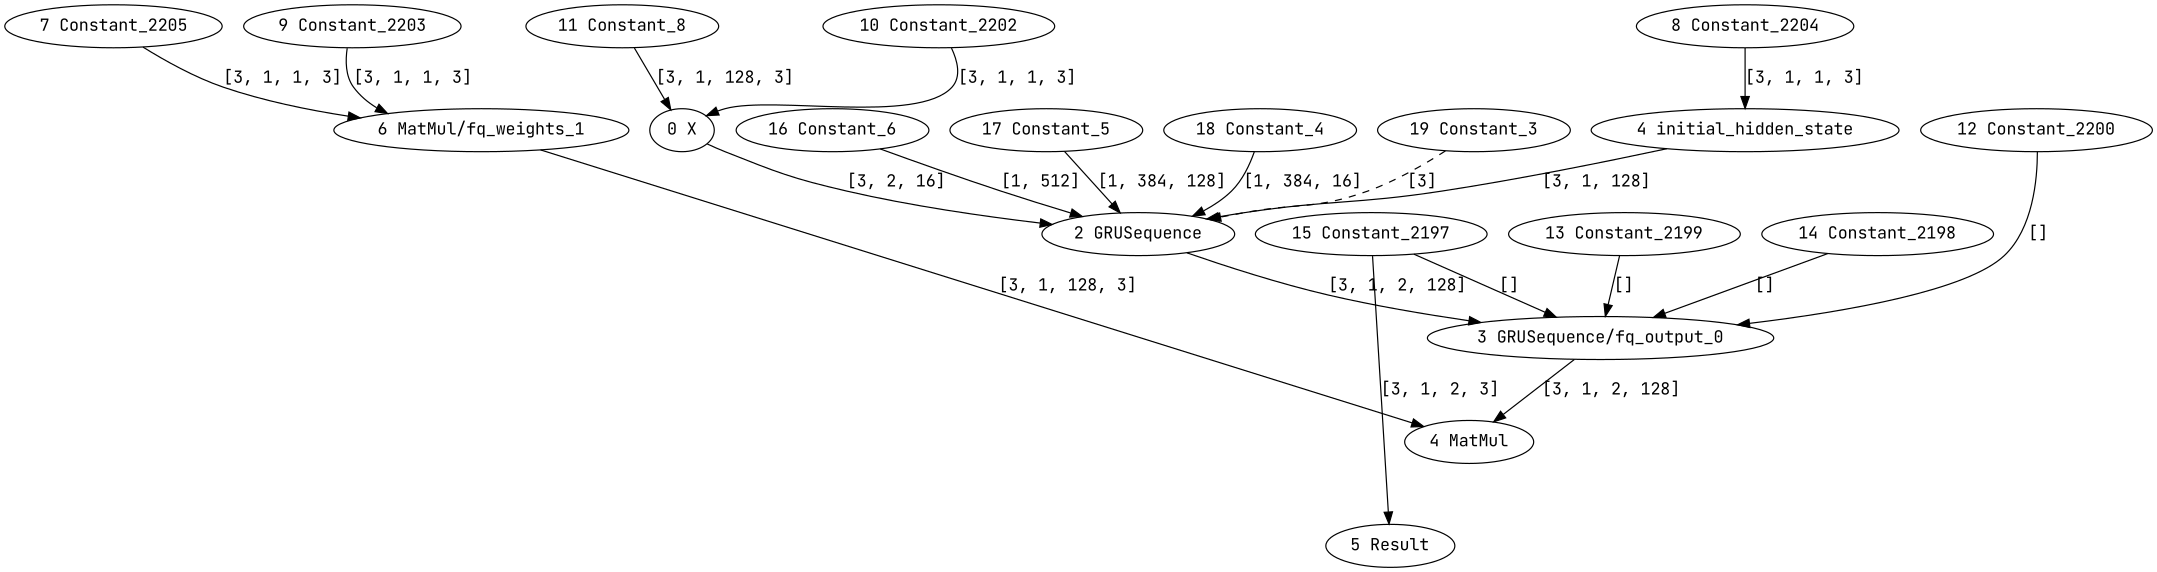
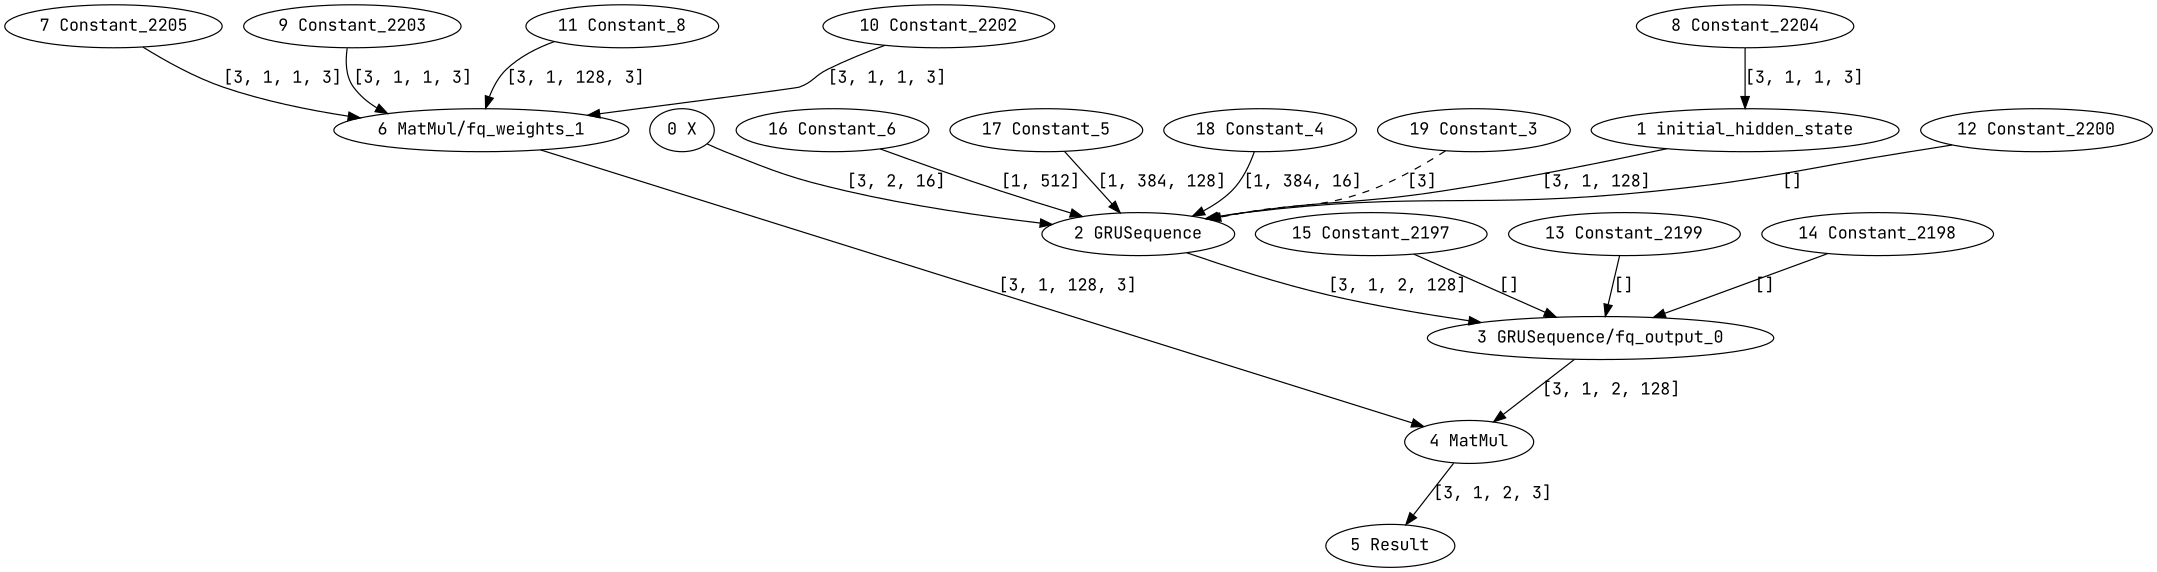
edge "11 Constant_8" -> "0 X": now "11 Constant_8" -> "6 MatMul/fq_weights_1"
edge "10 Constant_2202" -> "0 X": now "10 Constant_2202" -> "6 MatMul/fq_weights_1"
node "4 initial_hidden_state": label "4 initial_hidden_state" -> "1 initial_hidden_state"
edge "12 Constant_2200" -> "3 GRUSequence/fq_output_0": now "12 Constant_2200" -> "2 GRUSequence"
edge "15 Constant_2197" -> "5 Result": now "4 MatMul" -> "5 Result"
